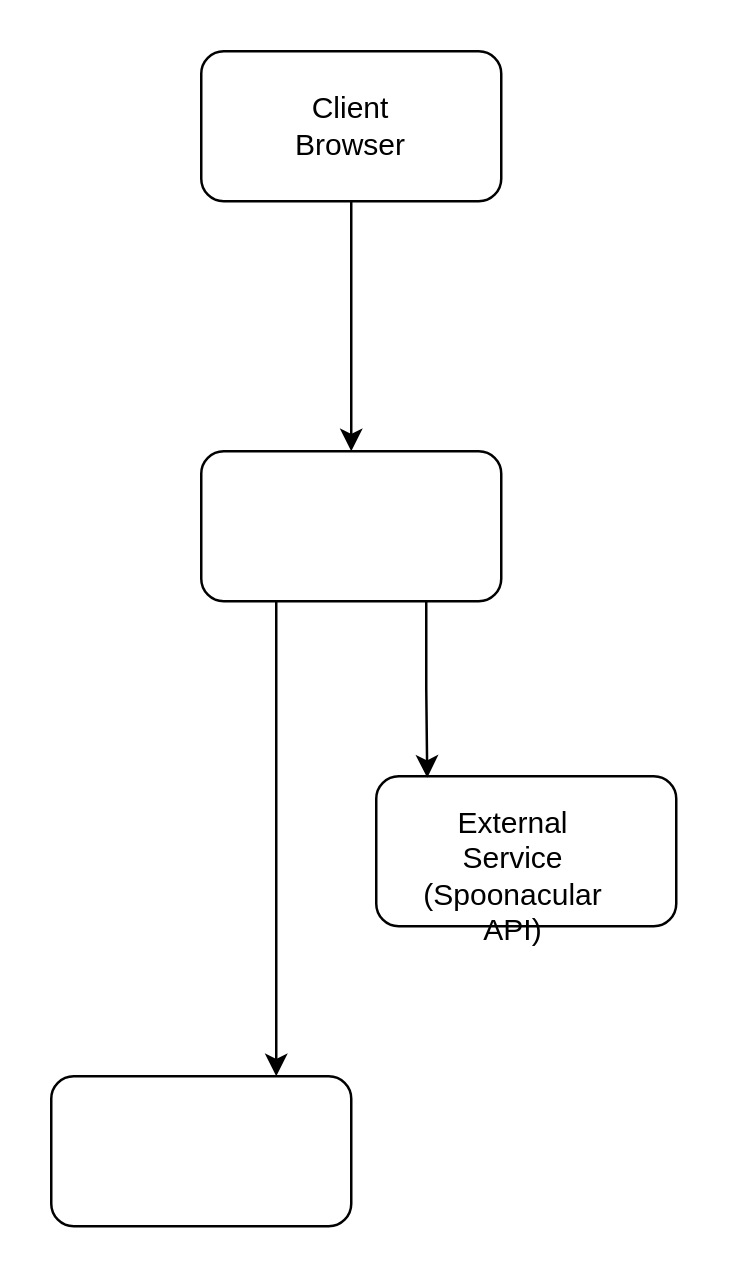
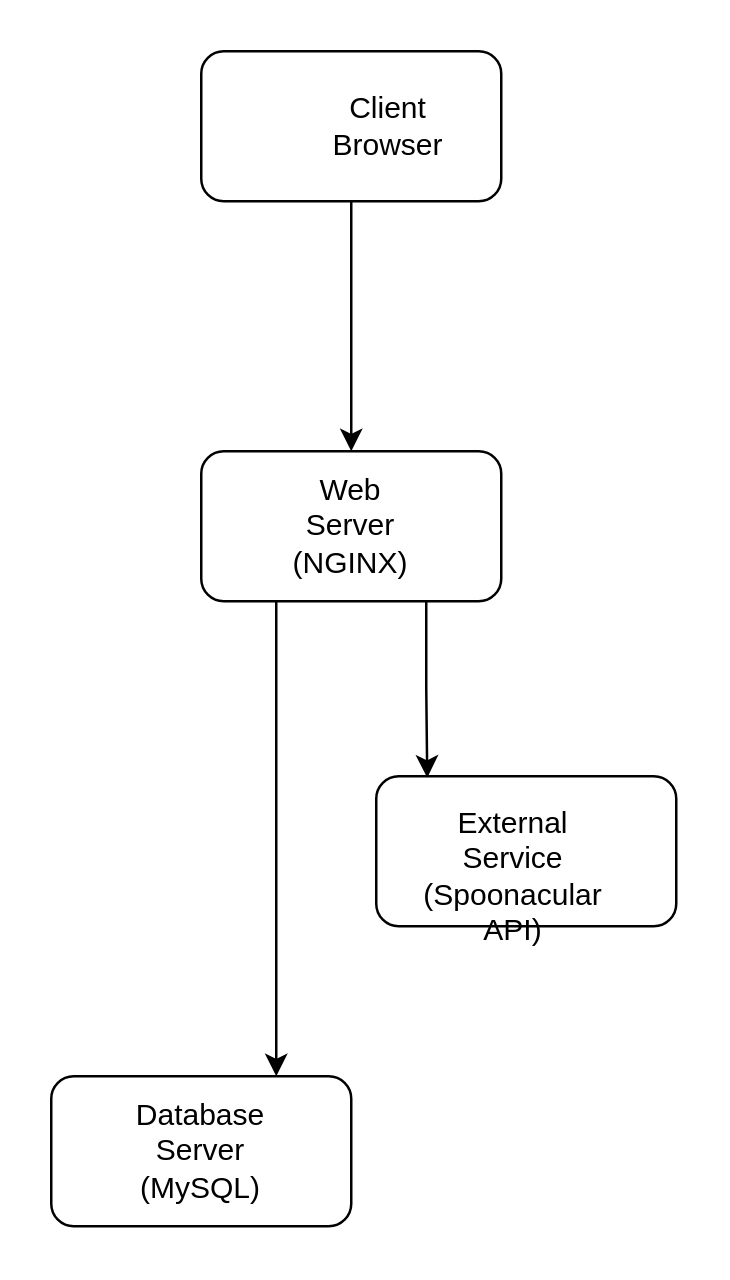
node "Client Browser": moved (351, 126) -> (389, 126)
node "Web Server (NGINX)": added
node "Database Server (MySQL)": added
